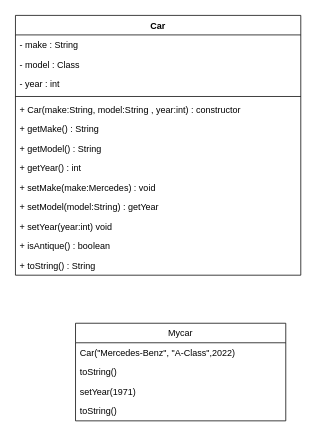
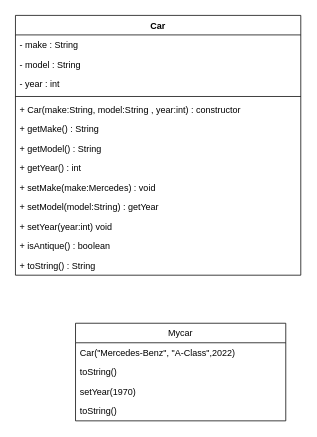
node "- model : Class": label "- model : Class" -> "- model : String"
node "setYear(1971)": label "setYear(1971)" -> "setYear(1970)"
